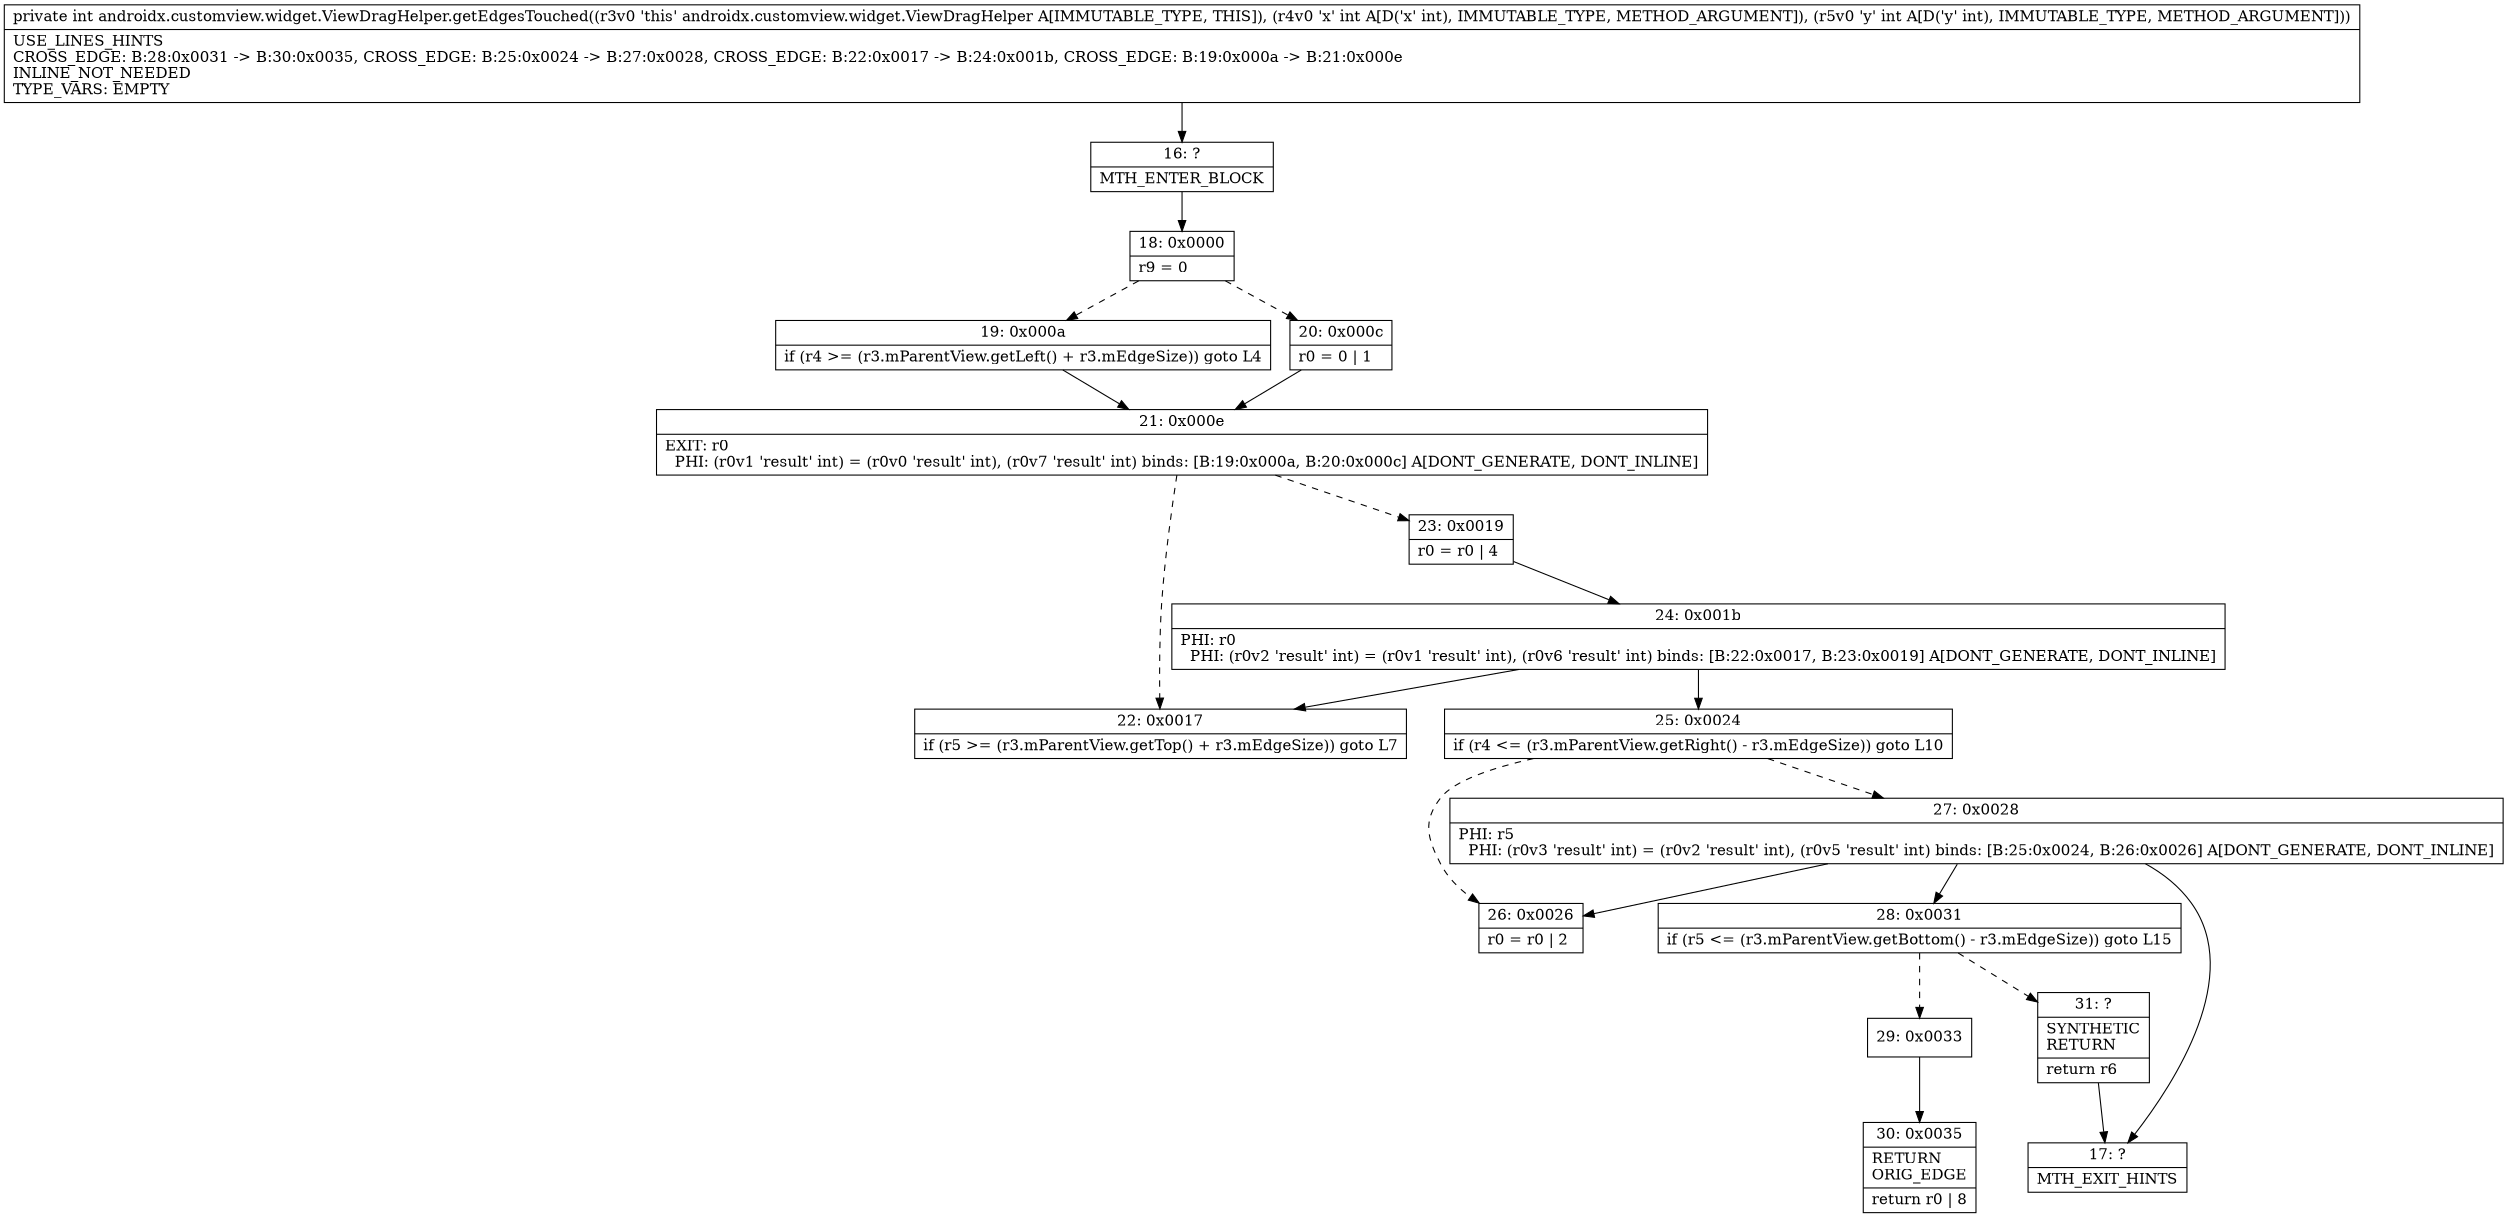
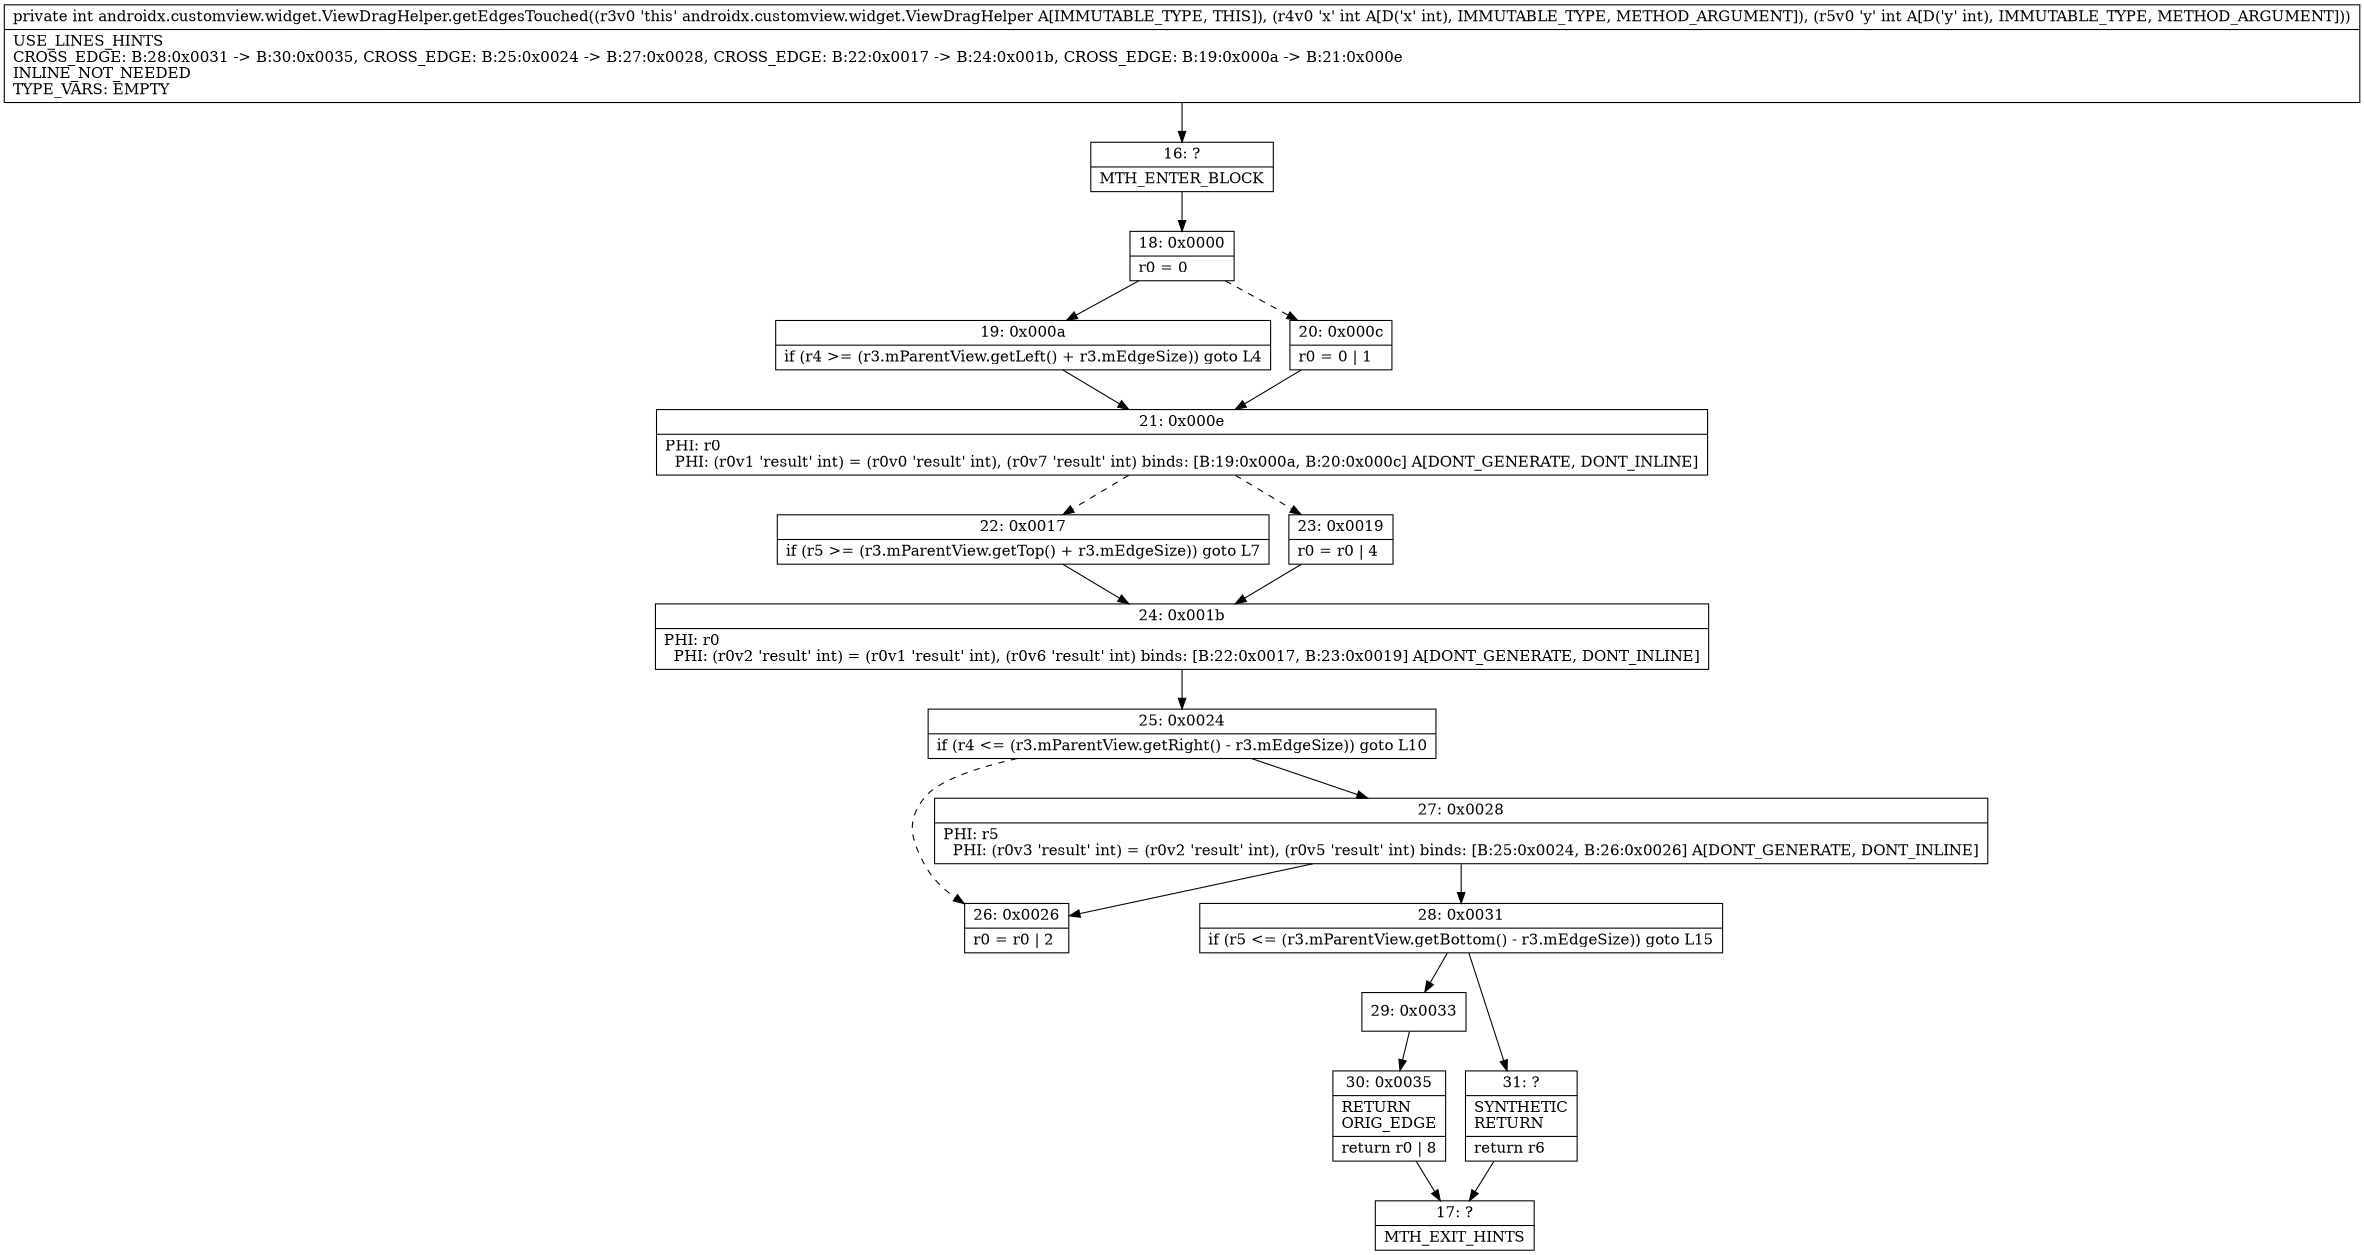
node "18: 0x0000": text "r9 = 0" -> "r0 = 0"
edge "18: 0x0000" -> "19: 0x000a": style dashed -> solid
node "21: 0x000e": text "EXIT: r0" -> "PHI: r0"
edge "24: 0x001b" -> "22: 0x0017": reversed
edge "25: 0x0024" -> "27: 0x0028": style dashed -> solid
edge "28: 0x0031" -> "31: ?": style dashed -> solid
edge "28: 0x0031" -> "29: 0x0033": style dashed -> solid
edge "27: 0x0028" -> "17: ?": now "30: 0x0035" -> "17: ?"
